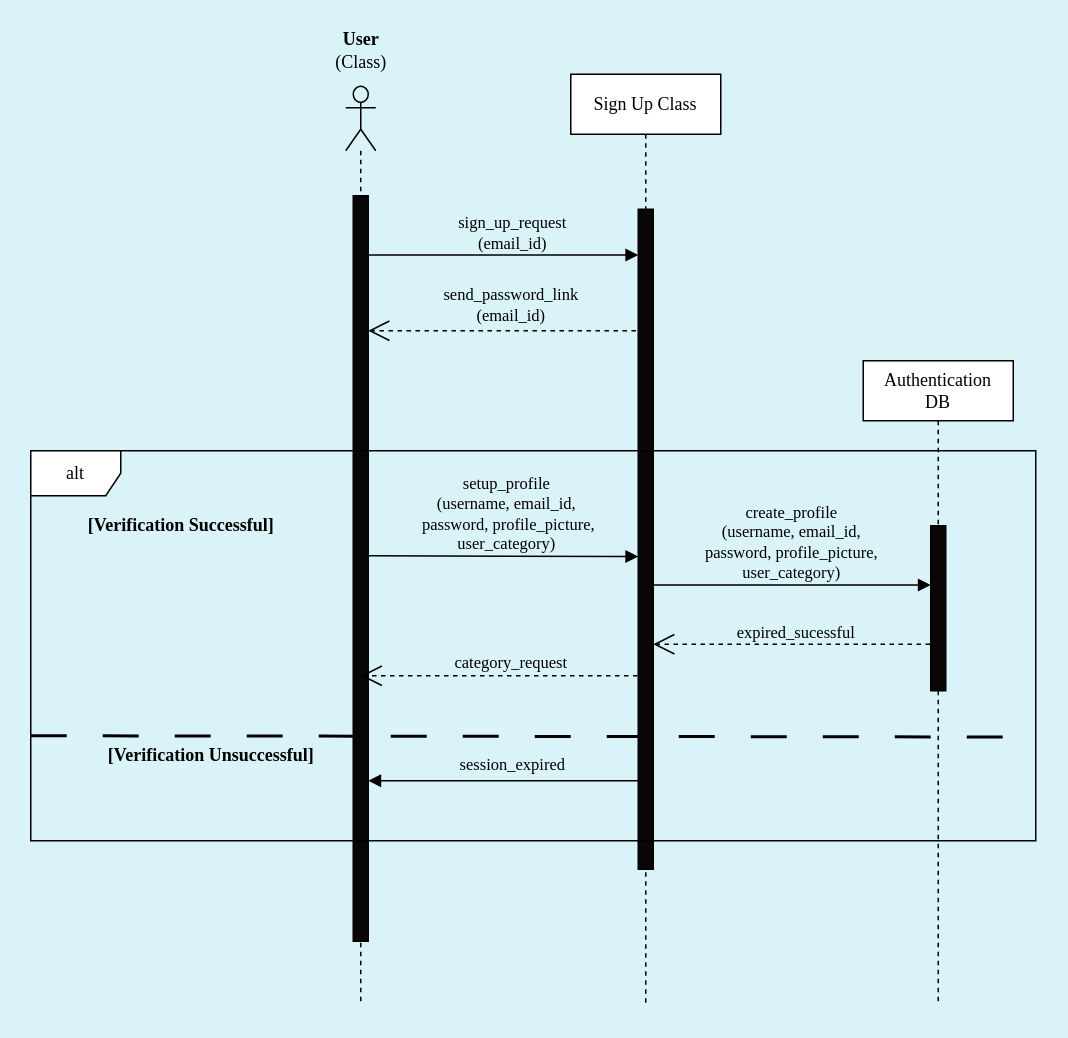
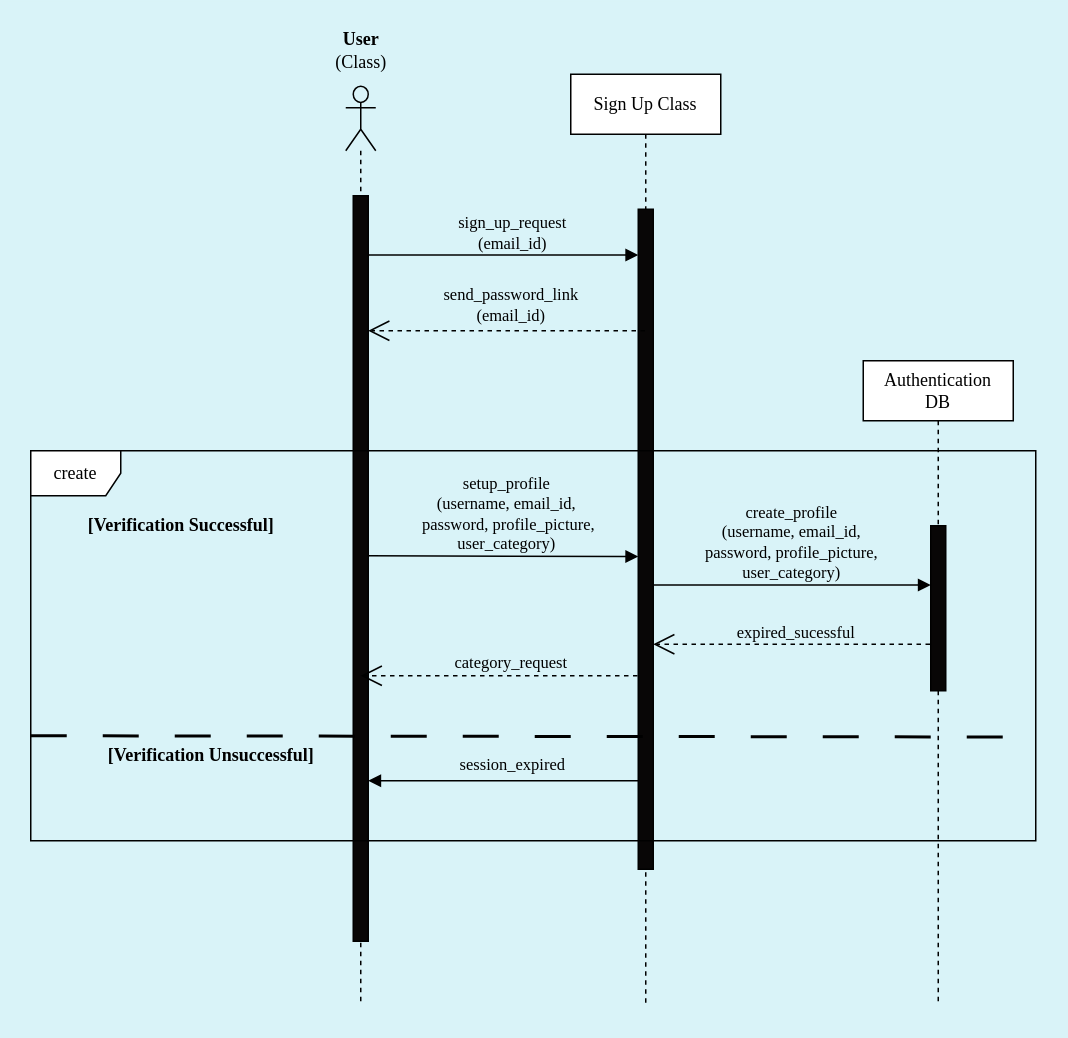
node "alt": label "alt" -> "create"
